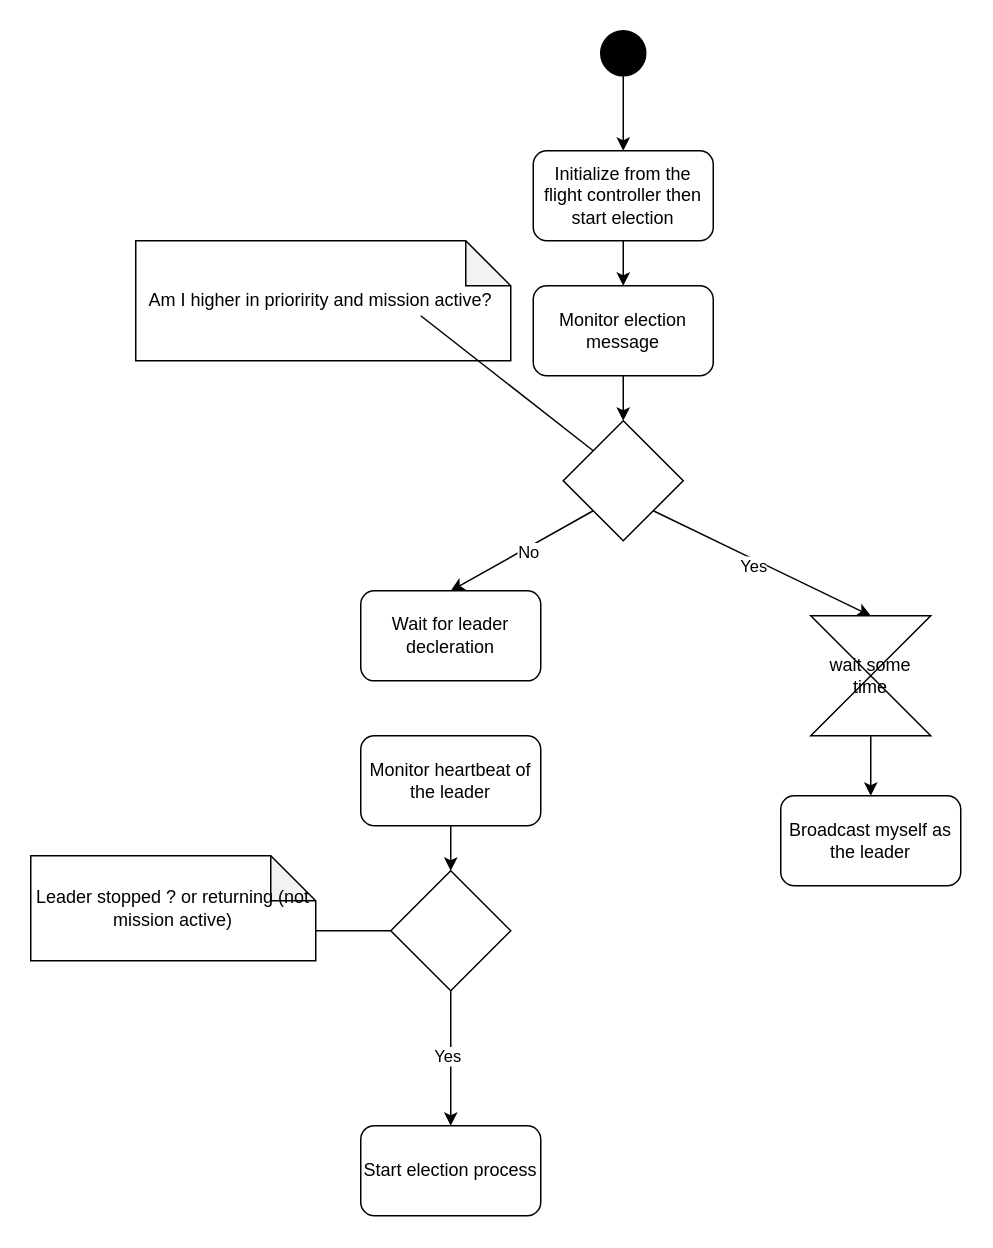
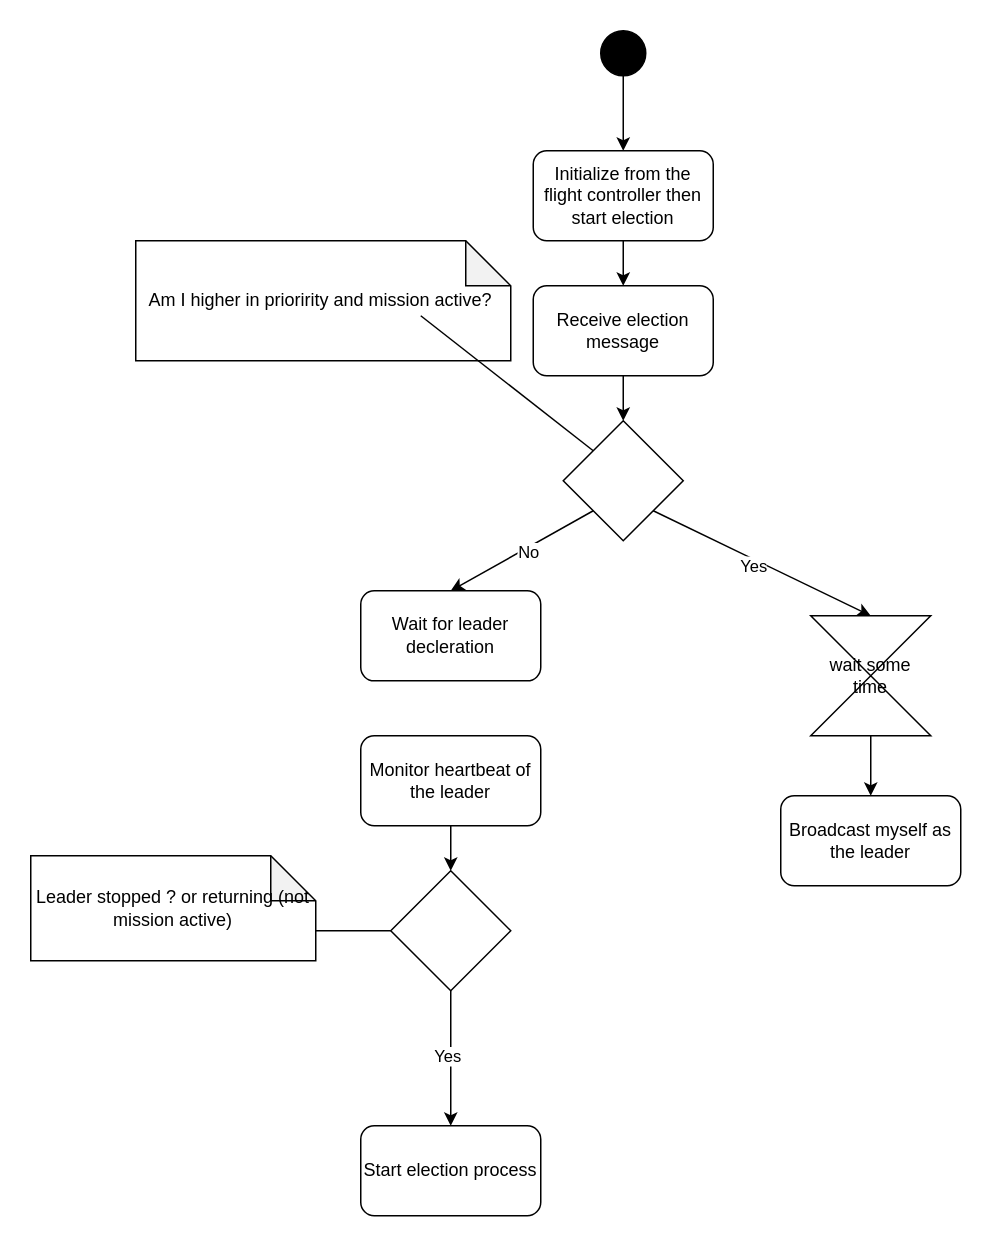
node "Monitor election message": label "Monitor election message" -> "Receive election message"
